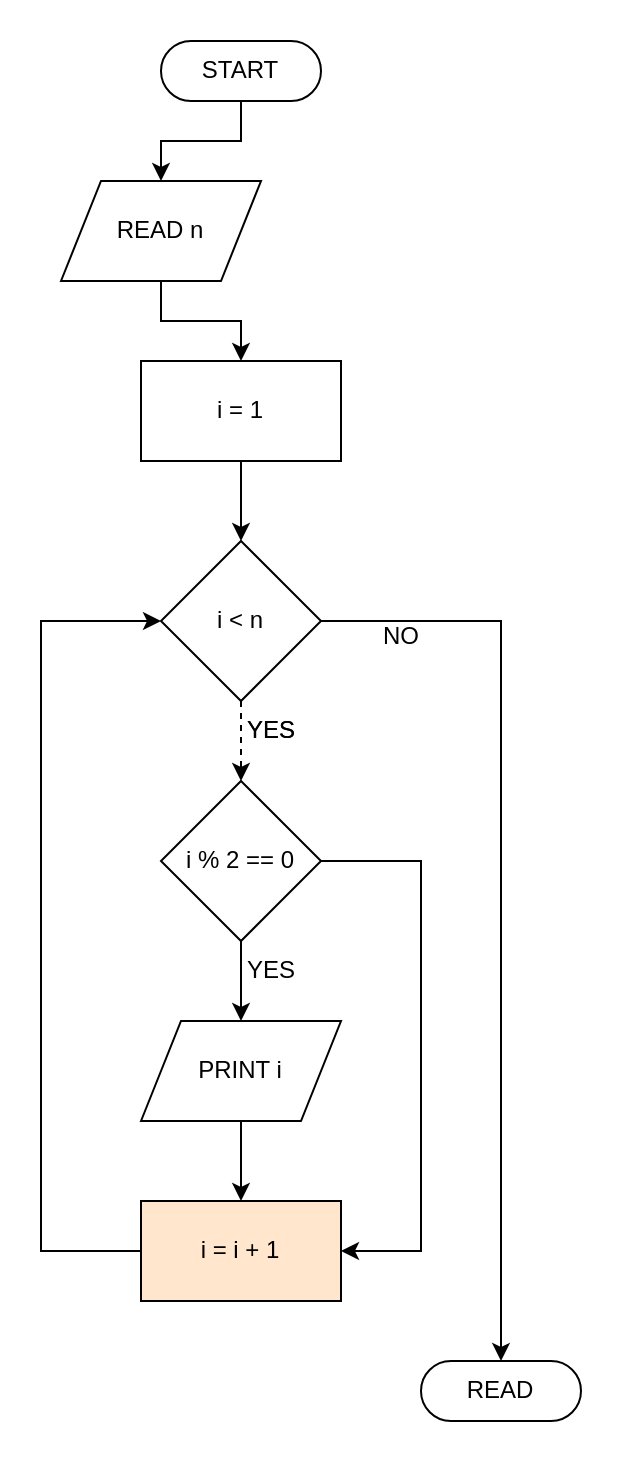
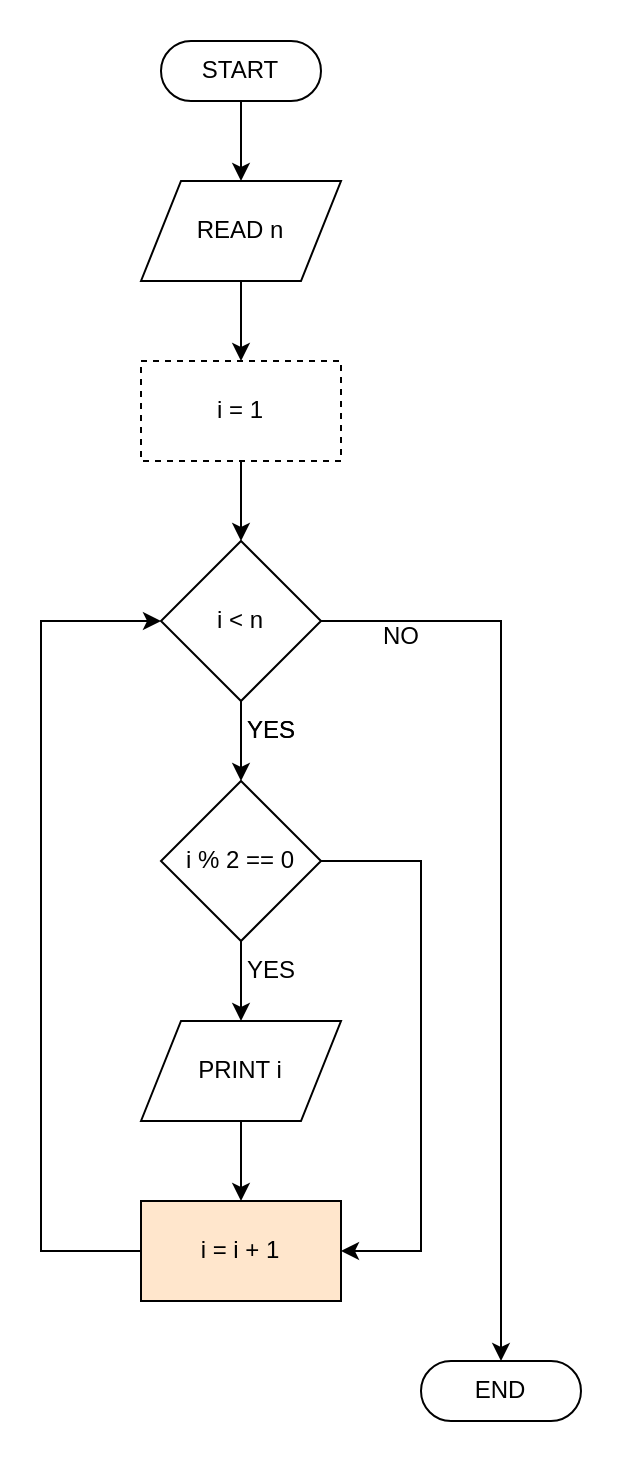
node "READ n": moved (161, 231) -> (241, 231)
node "i = 1": style solid -> dashed
edge "i < n" -> "i % 2 == 0": style dashed -> solid
node "READ": label "READ" -> "END"
